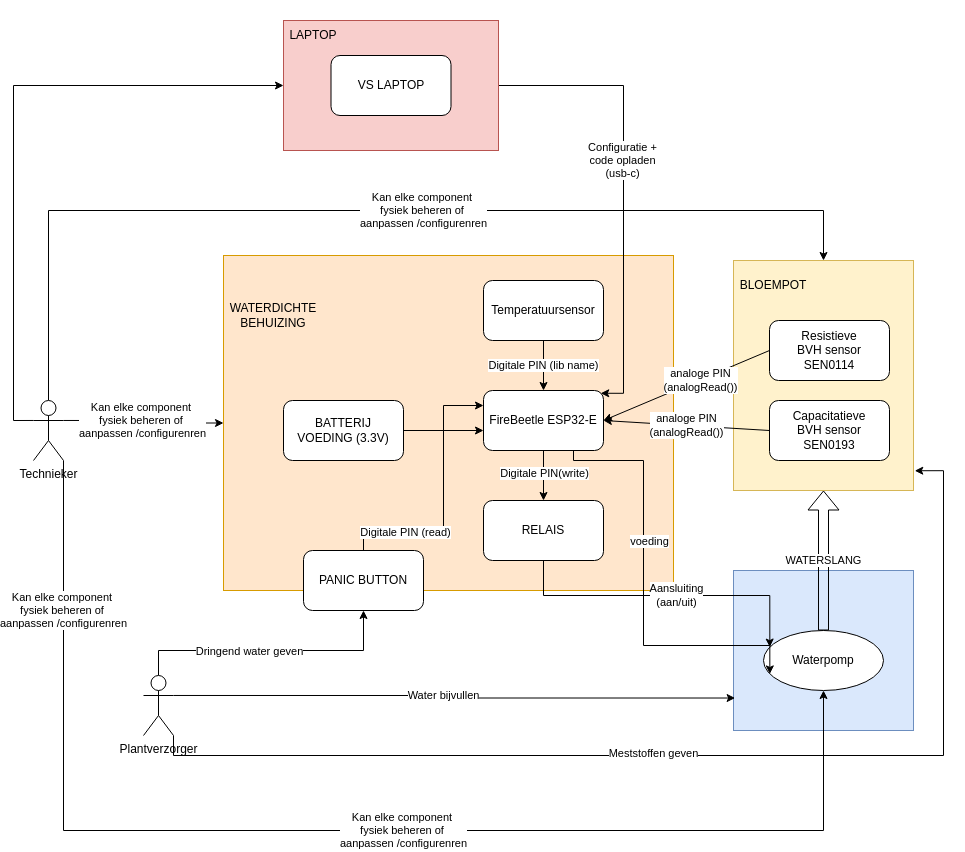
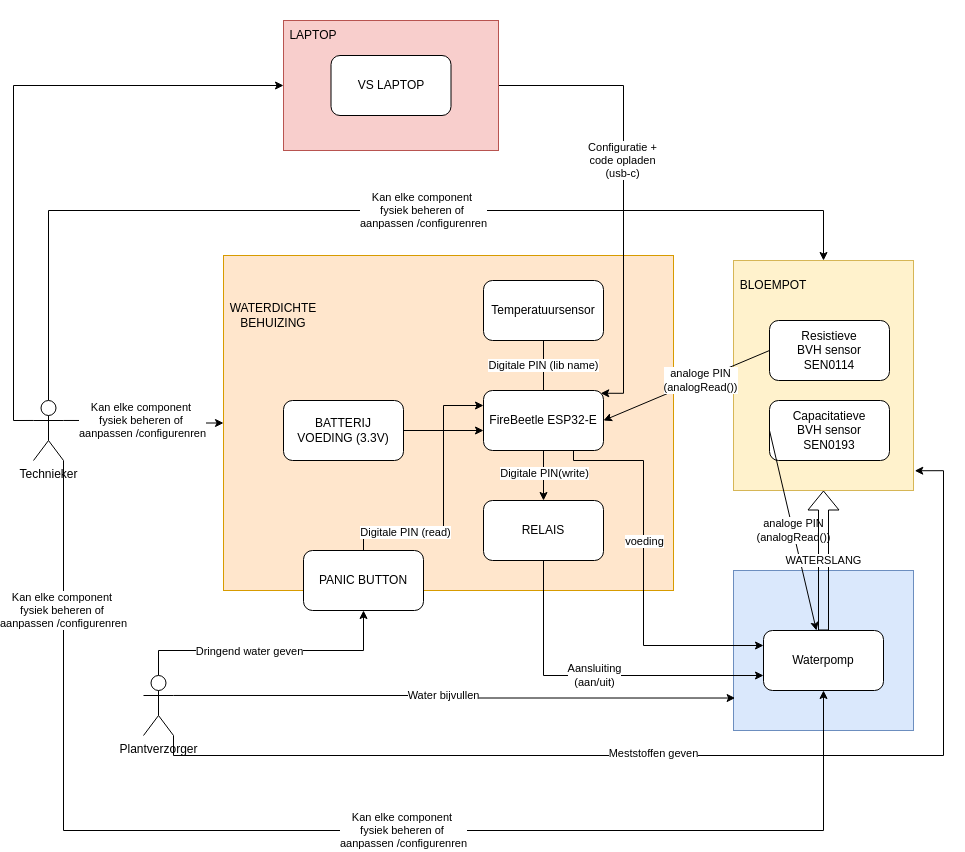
edge "Temperatuursensor" -> "FireBeetle ESP32-E": arrowhead classic -> none
edge "Capacitatieve BVH sensor SEN0193" -> "FireBeetle ESP32-E": now "Capacitatieve BVH sensor SEN0193" -> "Waterpomp"
node "Waterpomp": shape ellipse -> rounded rectangle
